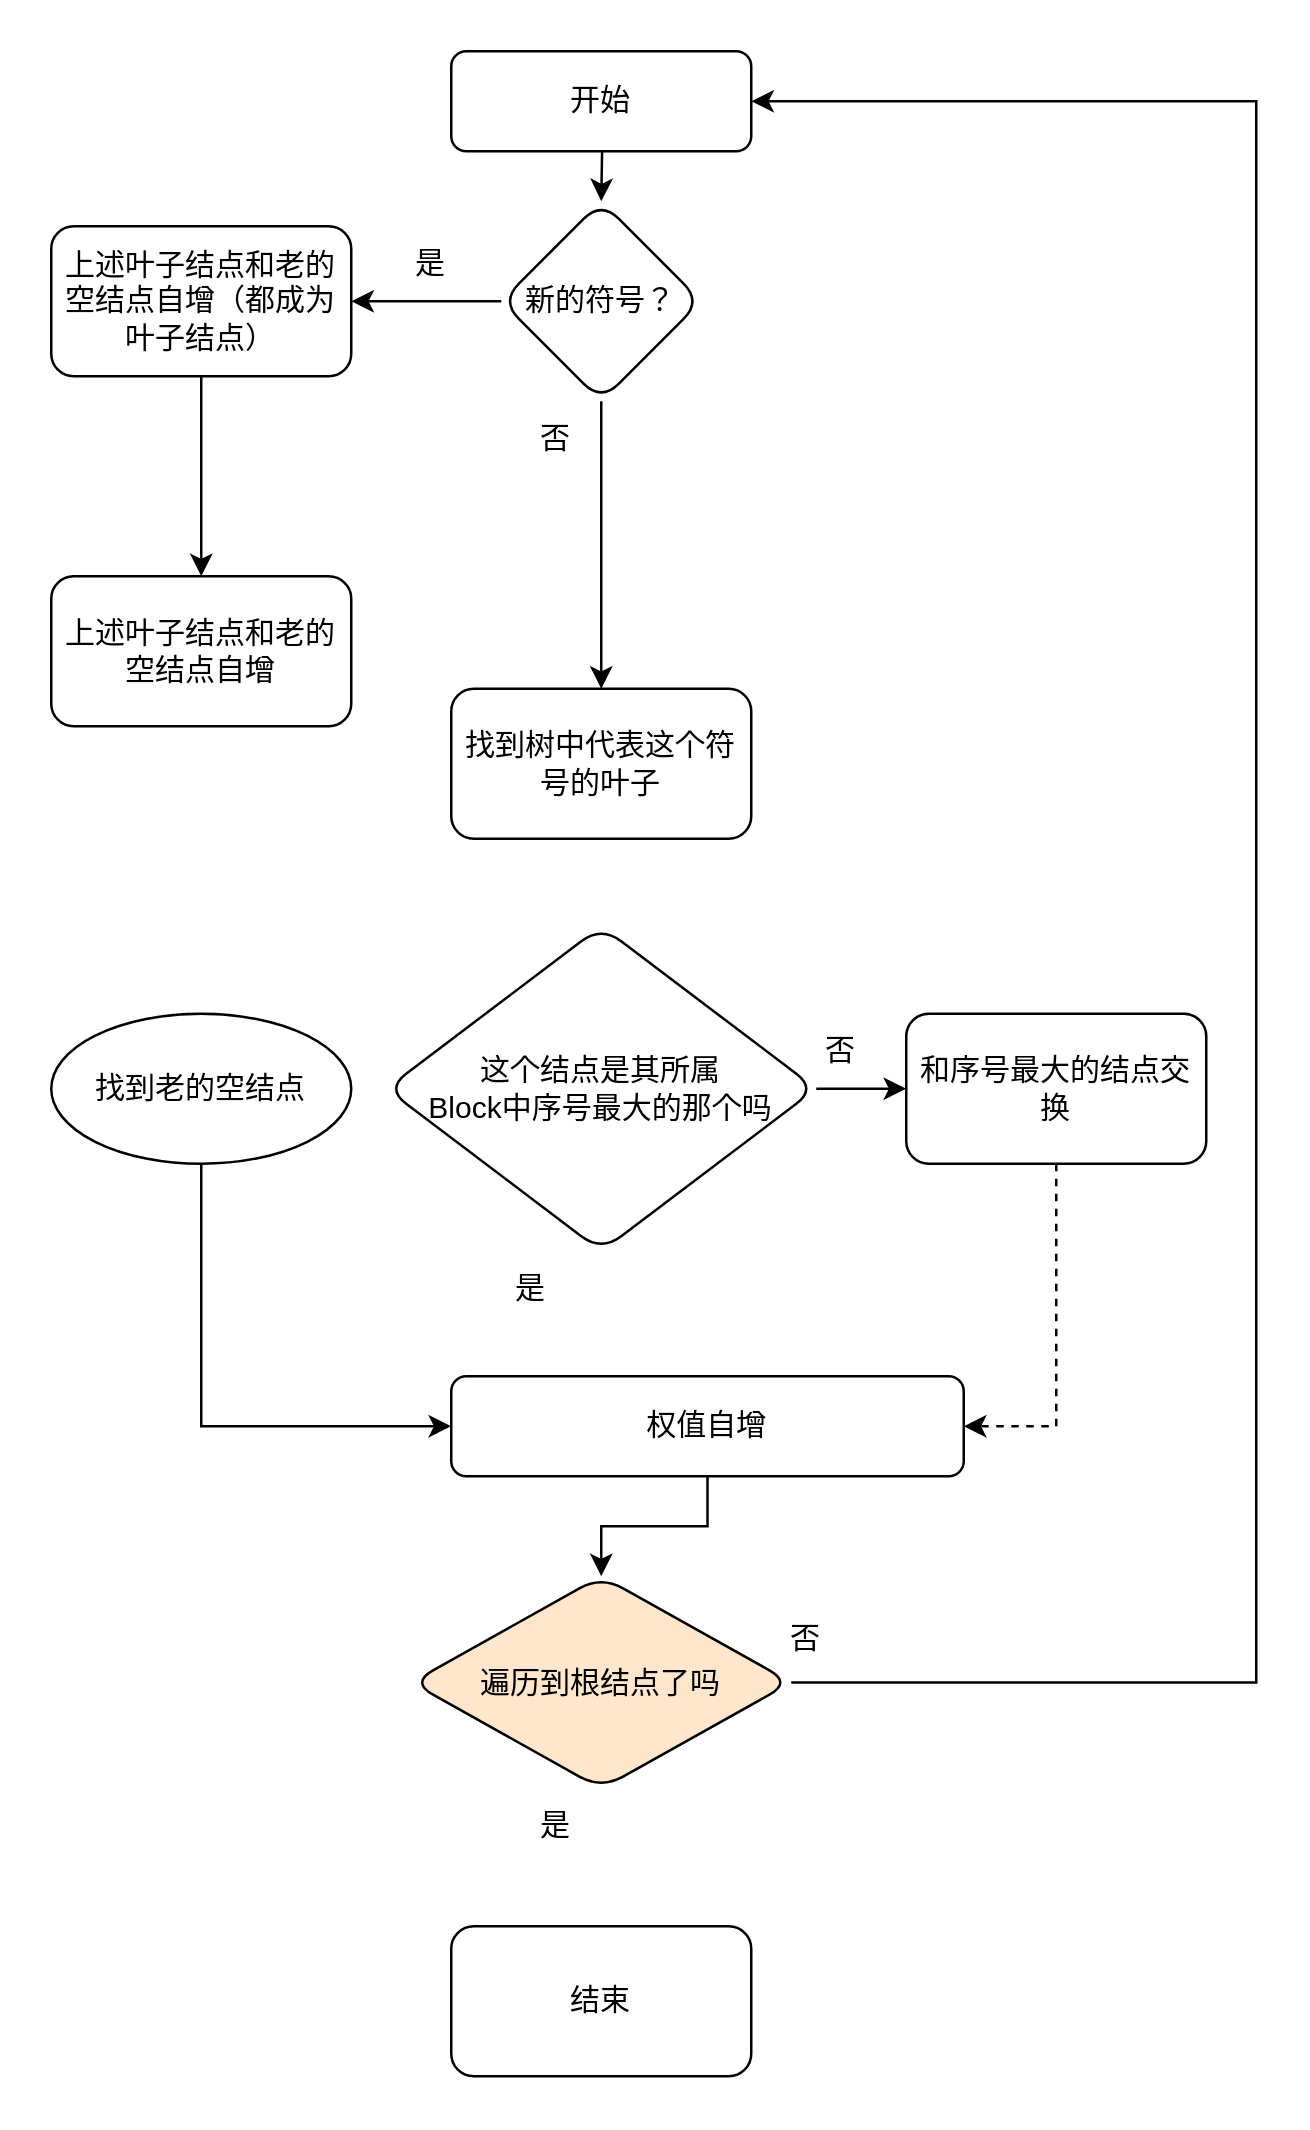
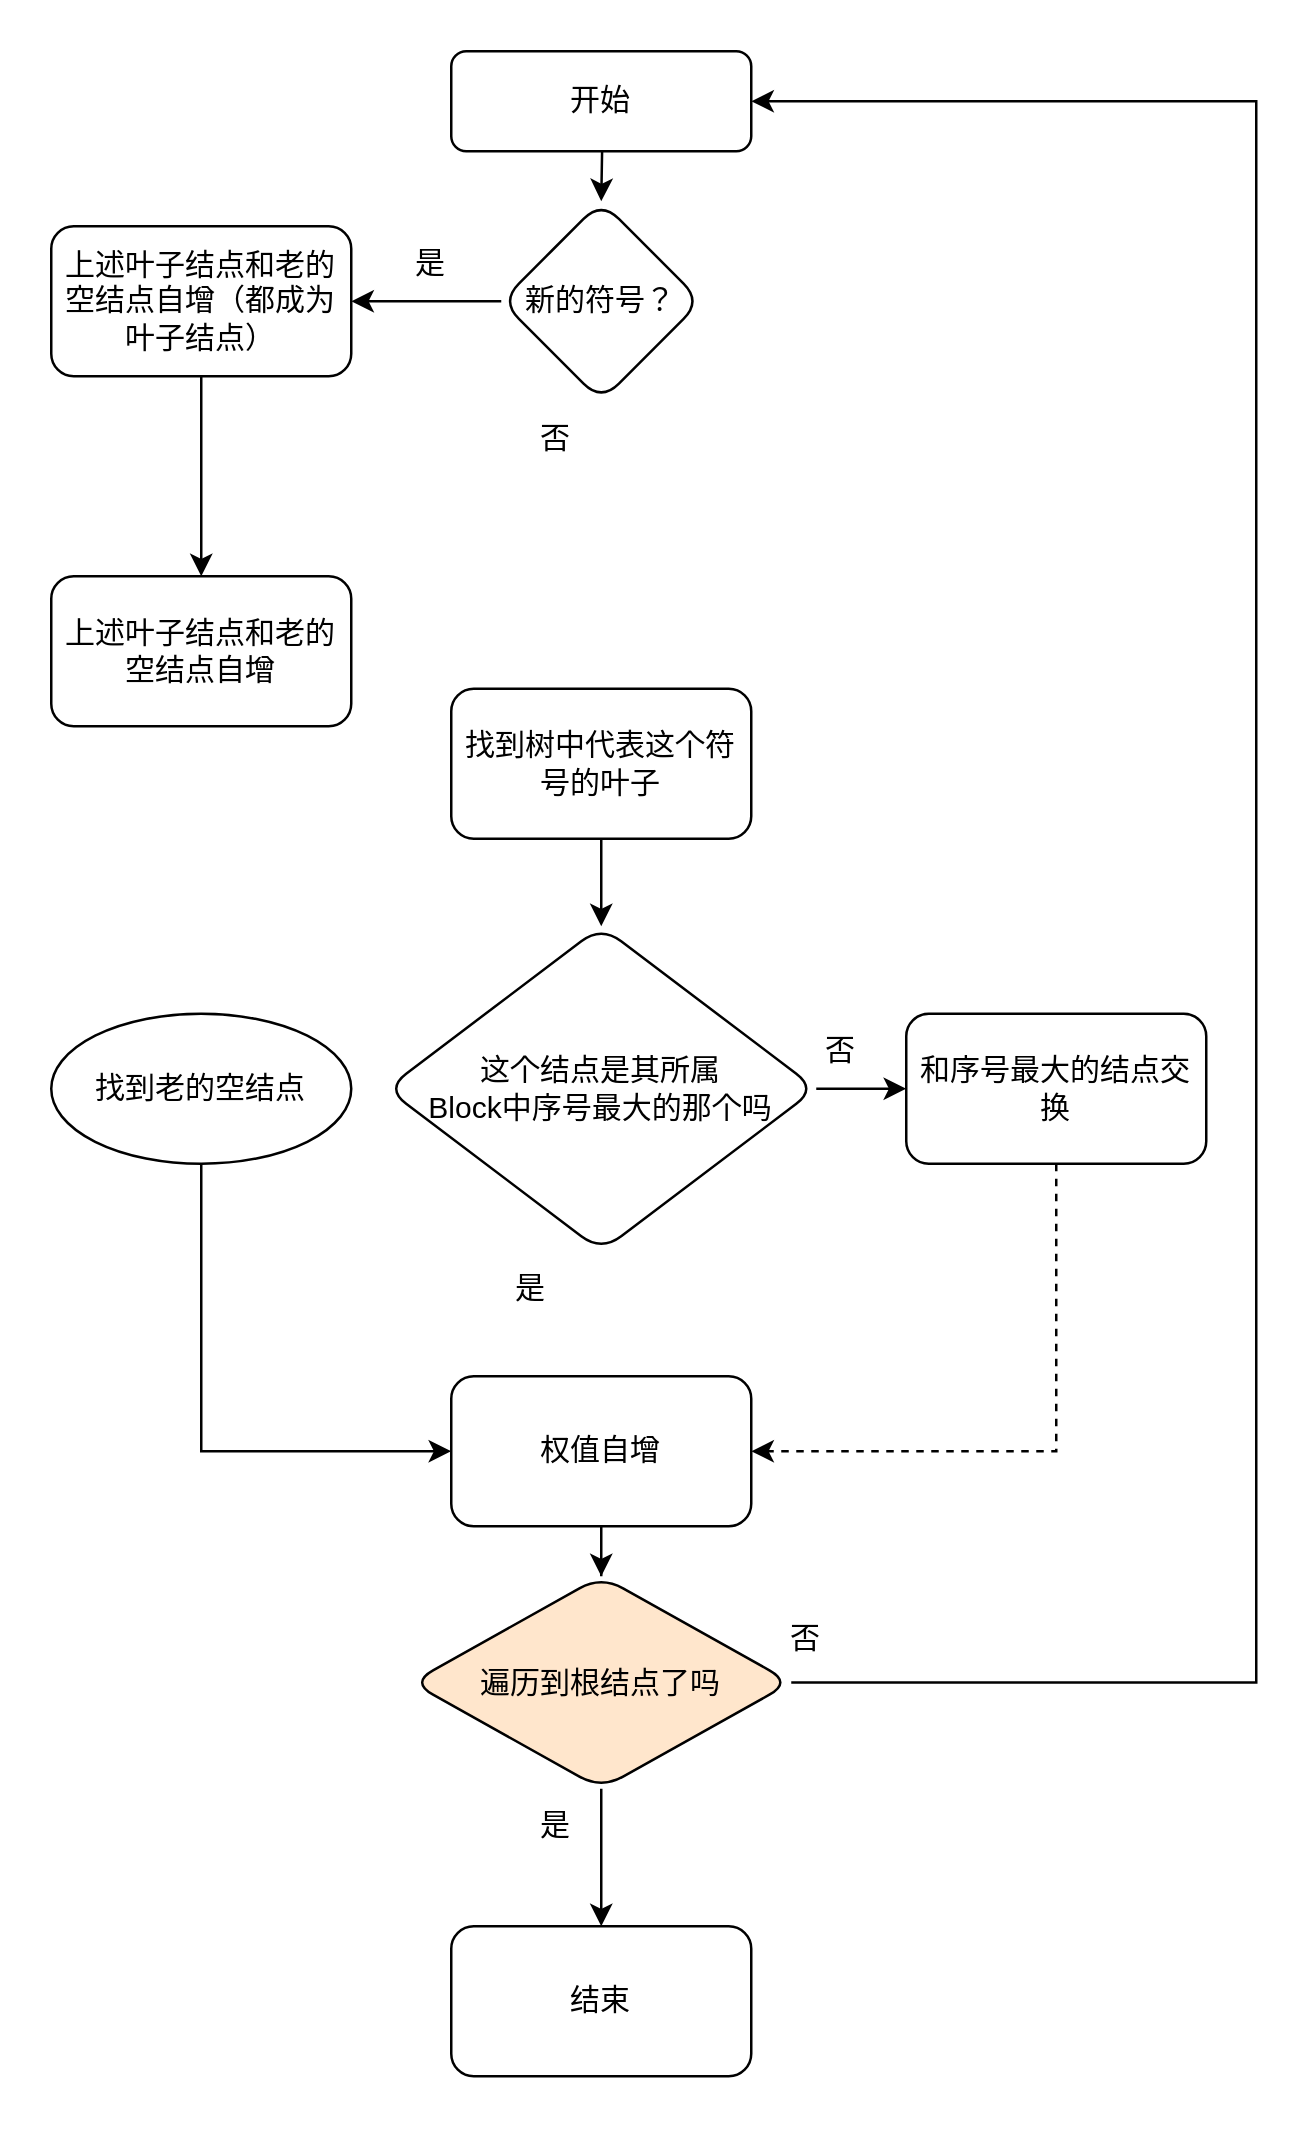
edge "新的符号？" -> "找到树中代表这个符号的叶子": removed
edge "找到树中代表这个符号的叶子" -> "这个结点是其所属 Block中序号最大的那个吗": added
node "权值自增": size 513x100 -> 300x150
edge "遍历到根结点了吗" -> "结束": added
